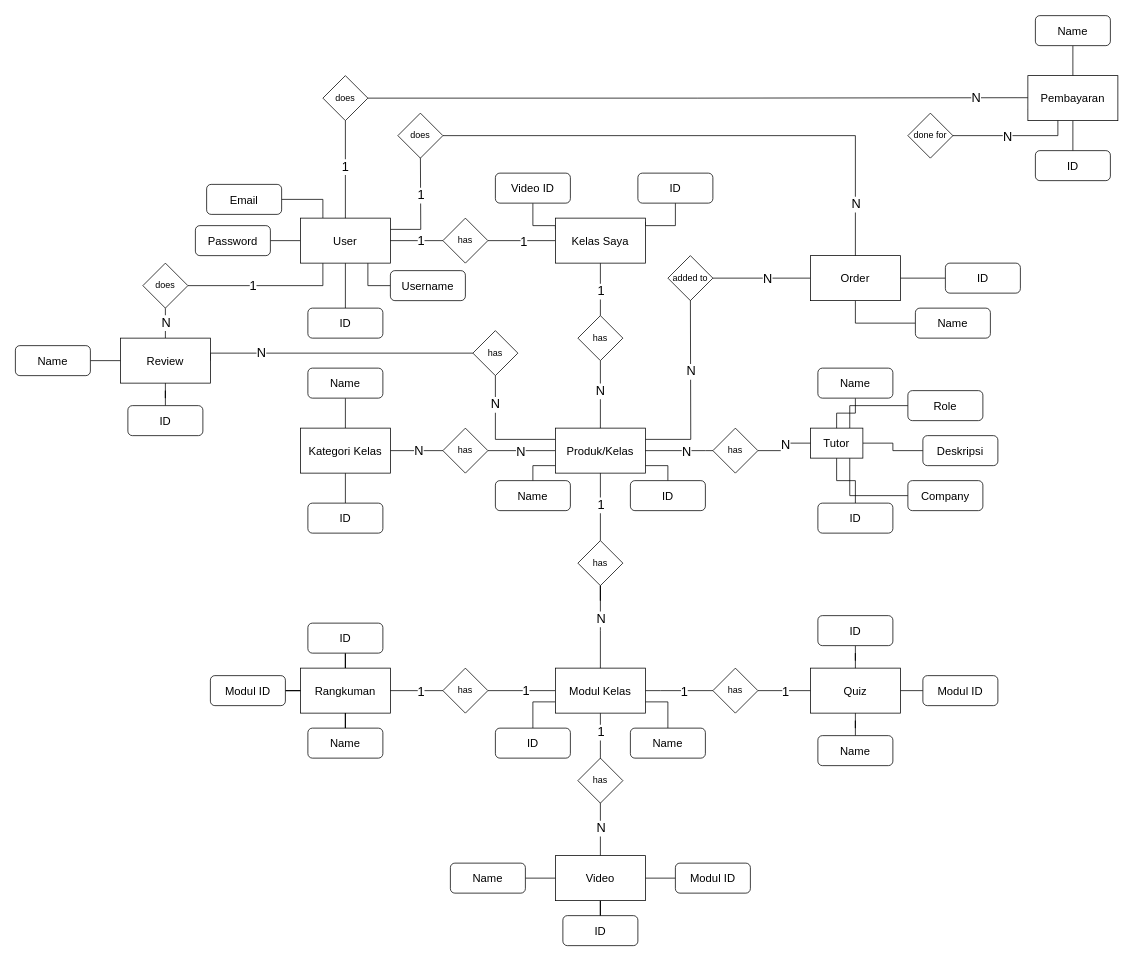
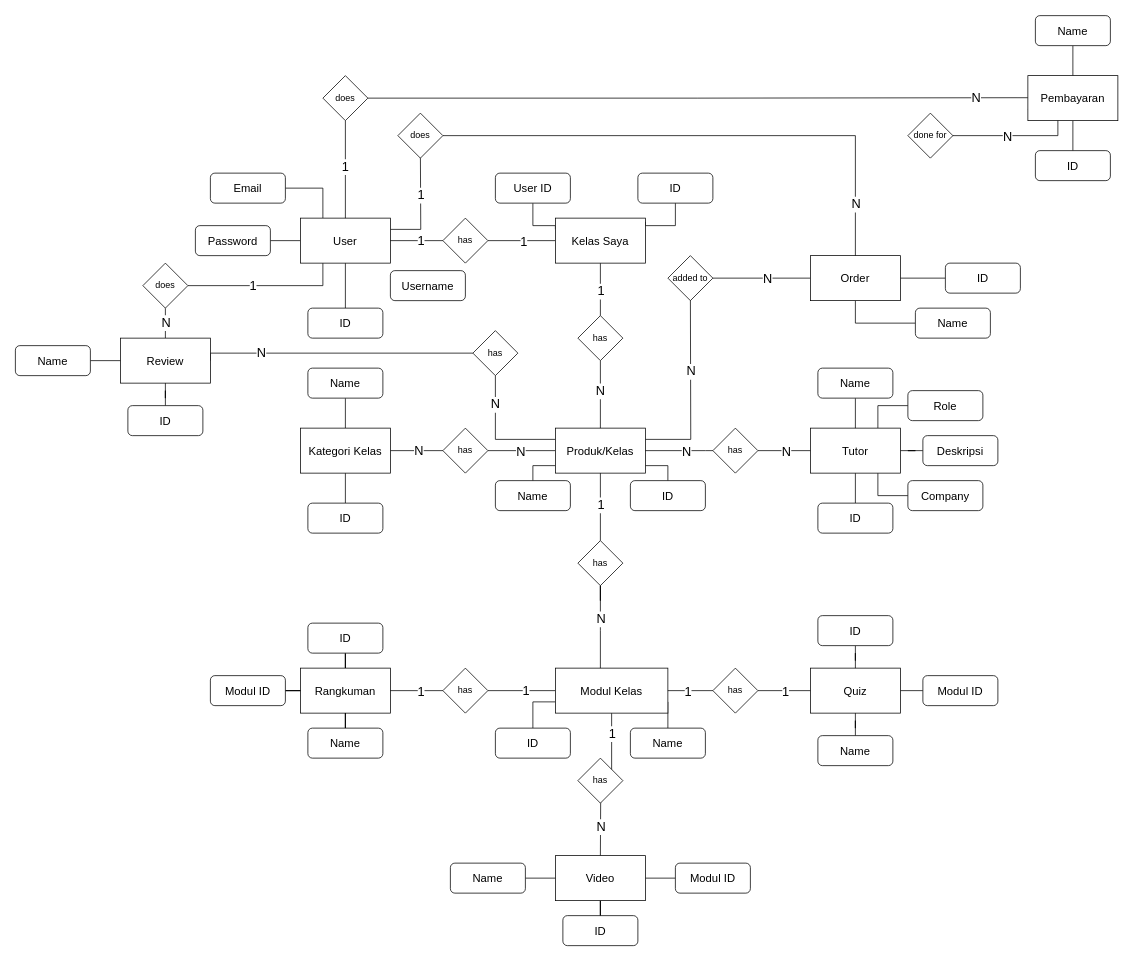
node "Video ID": label "Video ID" -> "User ID"
node "Email": moved (244, 199) -> (248, 188)
edge "User" -- "Username": removed
node "Tutor": size 53x30 -> 90x45
node "Modul Kelas": size 90x45 -> 113x45
